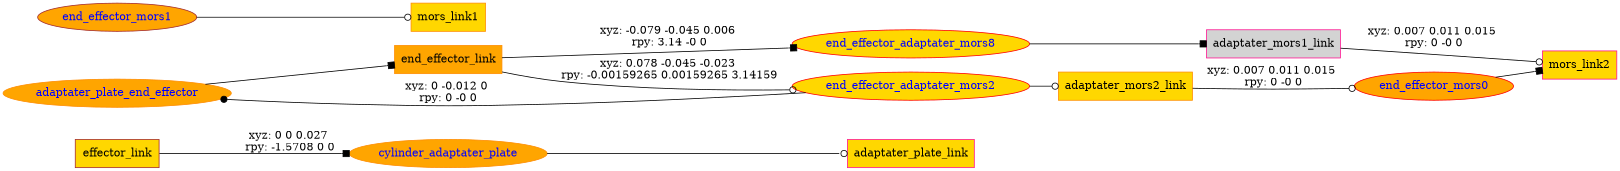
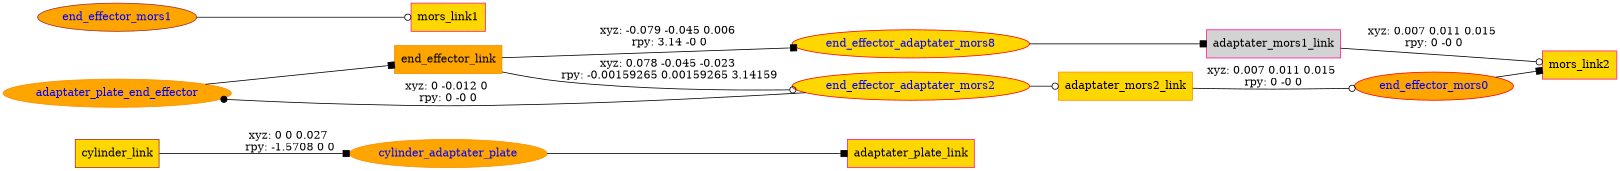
node "mors_link1": color darkorange -> deeppink
node "effector_link": label "effector_link" -> "cylinder_link"
edge "cylinder_adaptater_plate" -> "adaptater_plate_link": arrowhead odot -> box
